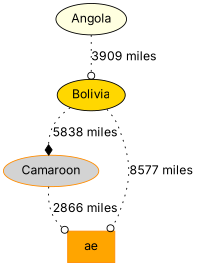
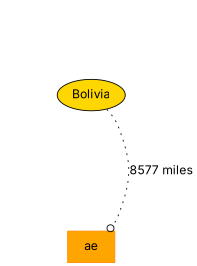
node "Angola": removed
node "Camaroon": removed
